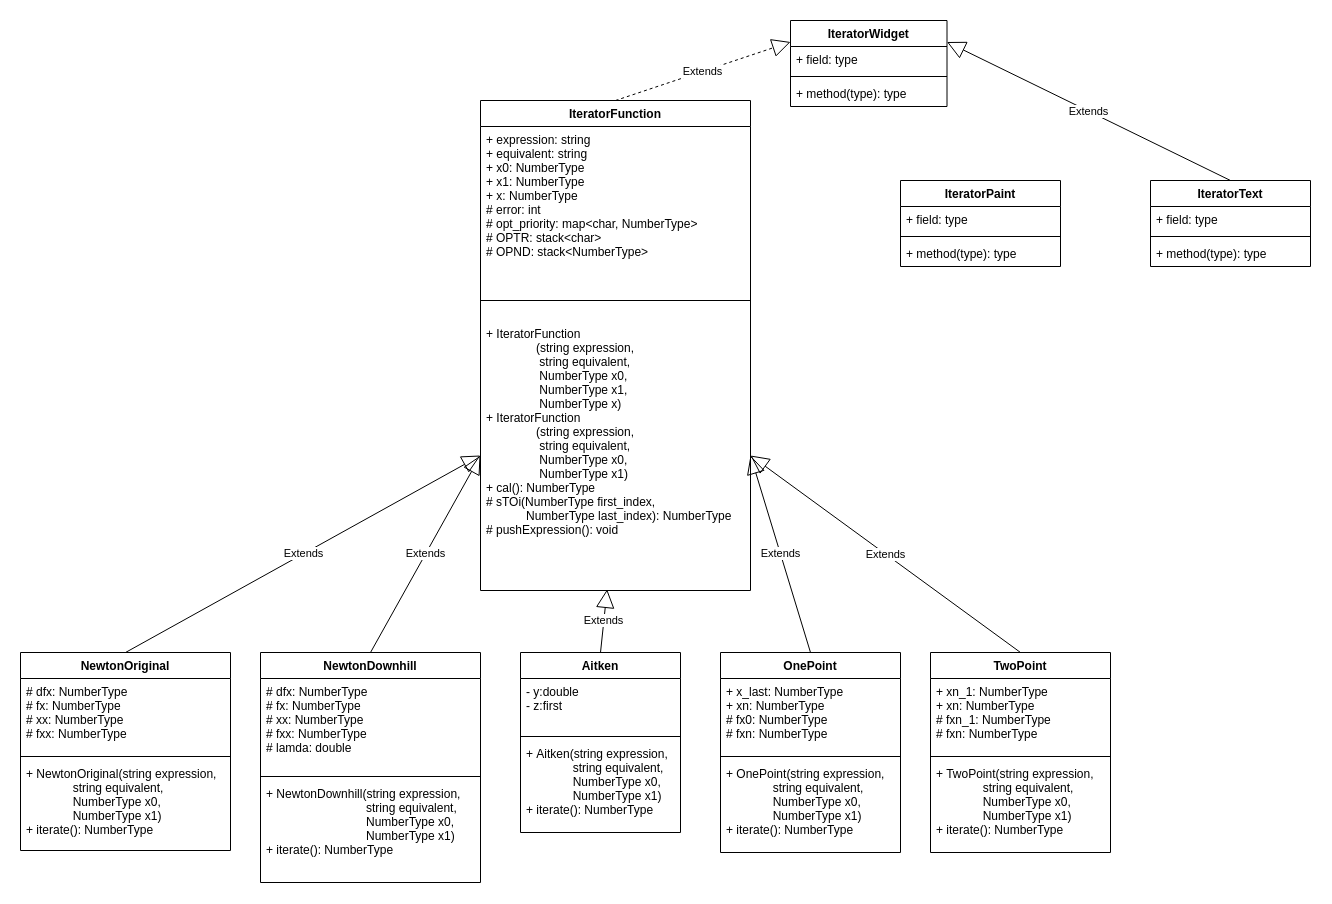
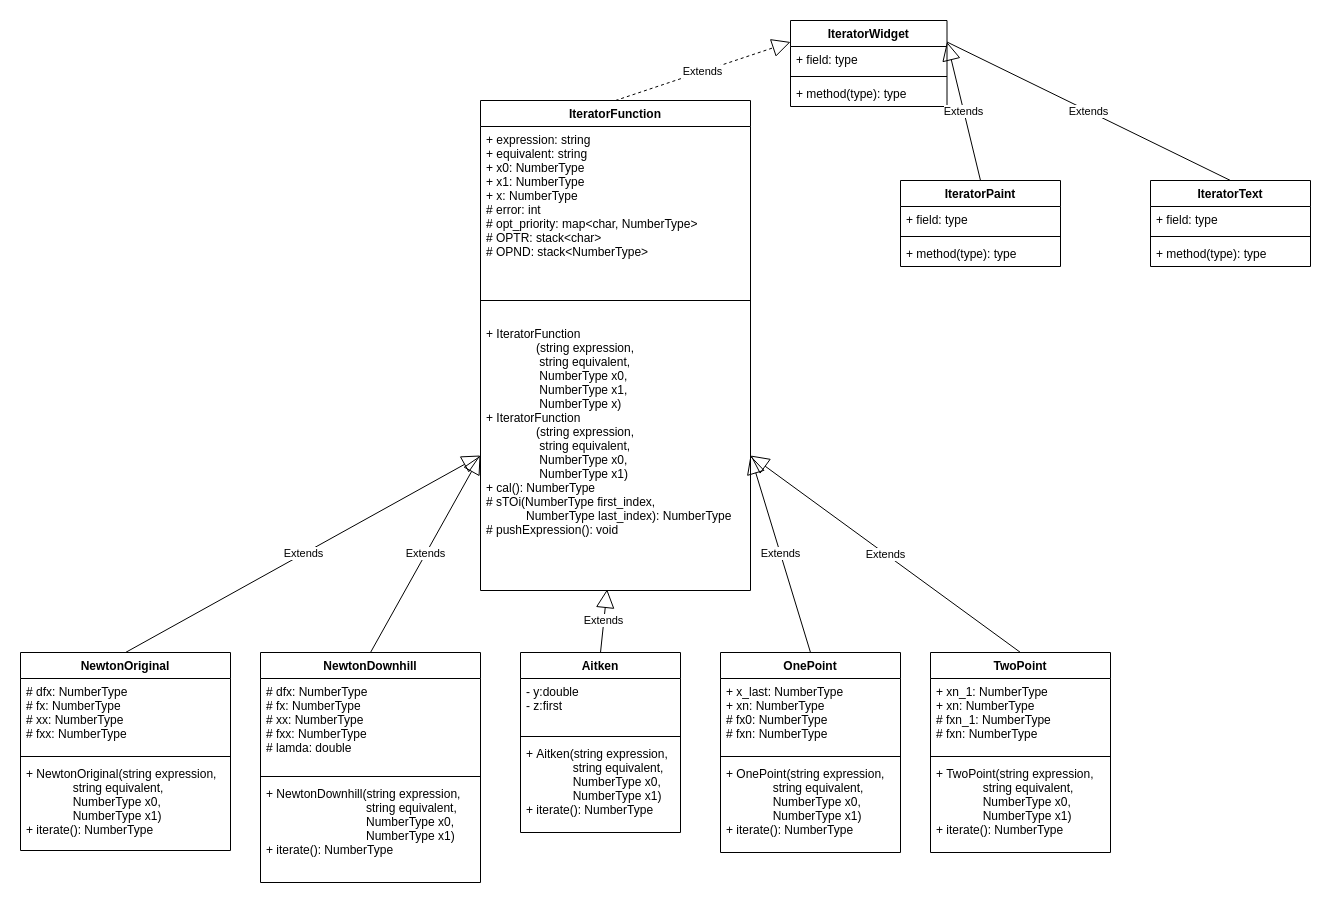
edge "IteratorText" -> "IteratorWidget": arrowhead block -> none
edge "IteratorPaint" -> "IteratorWidget": added, label "Extends"
